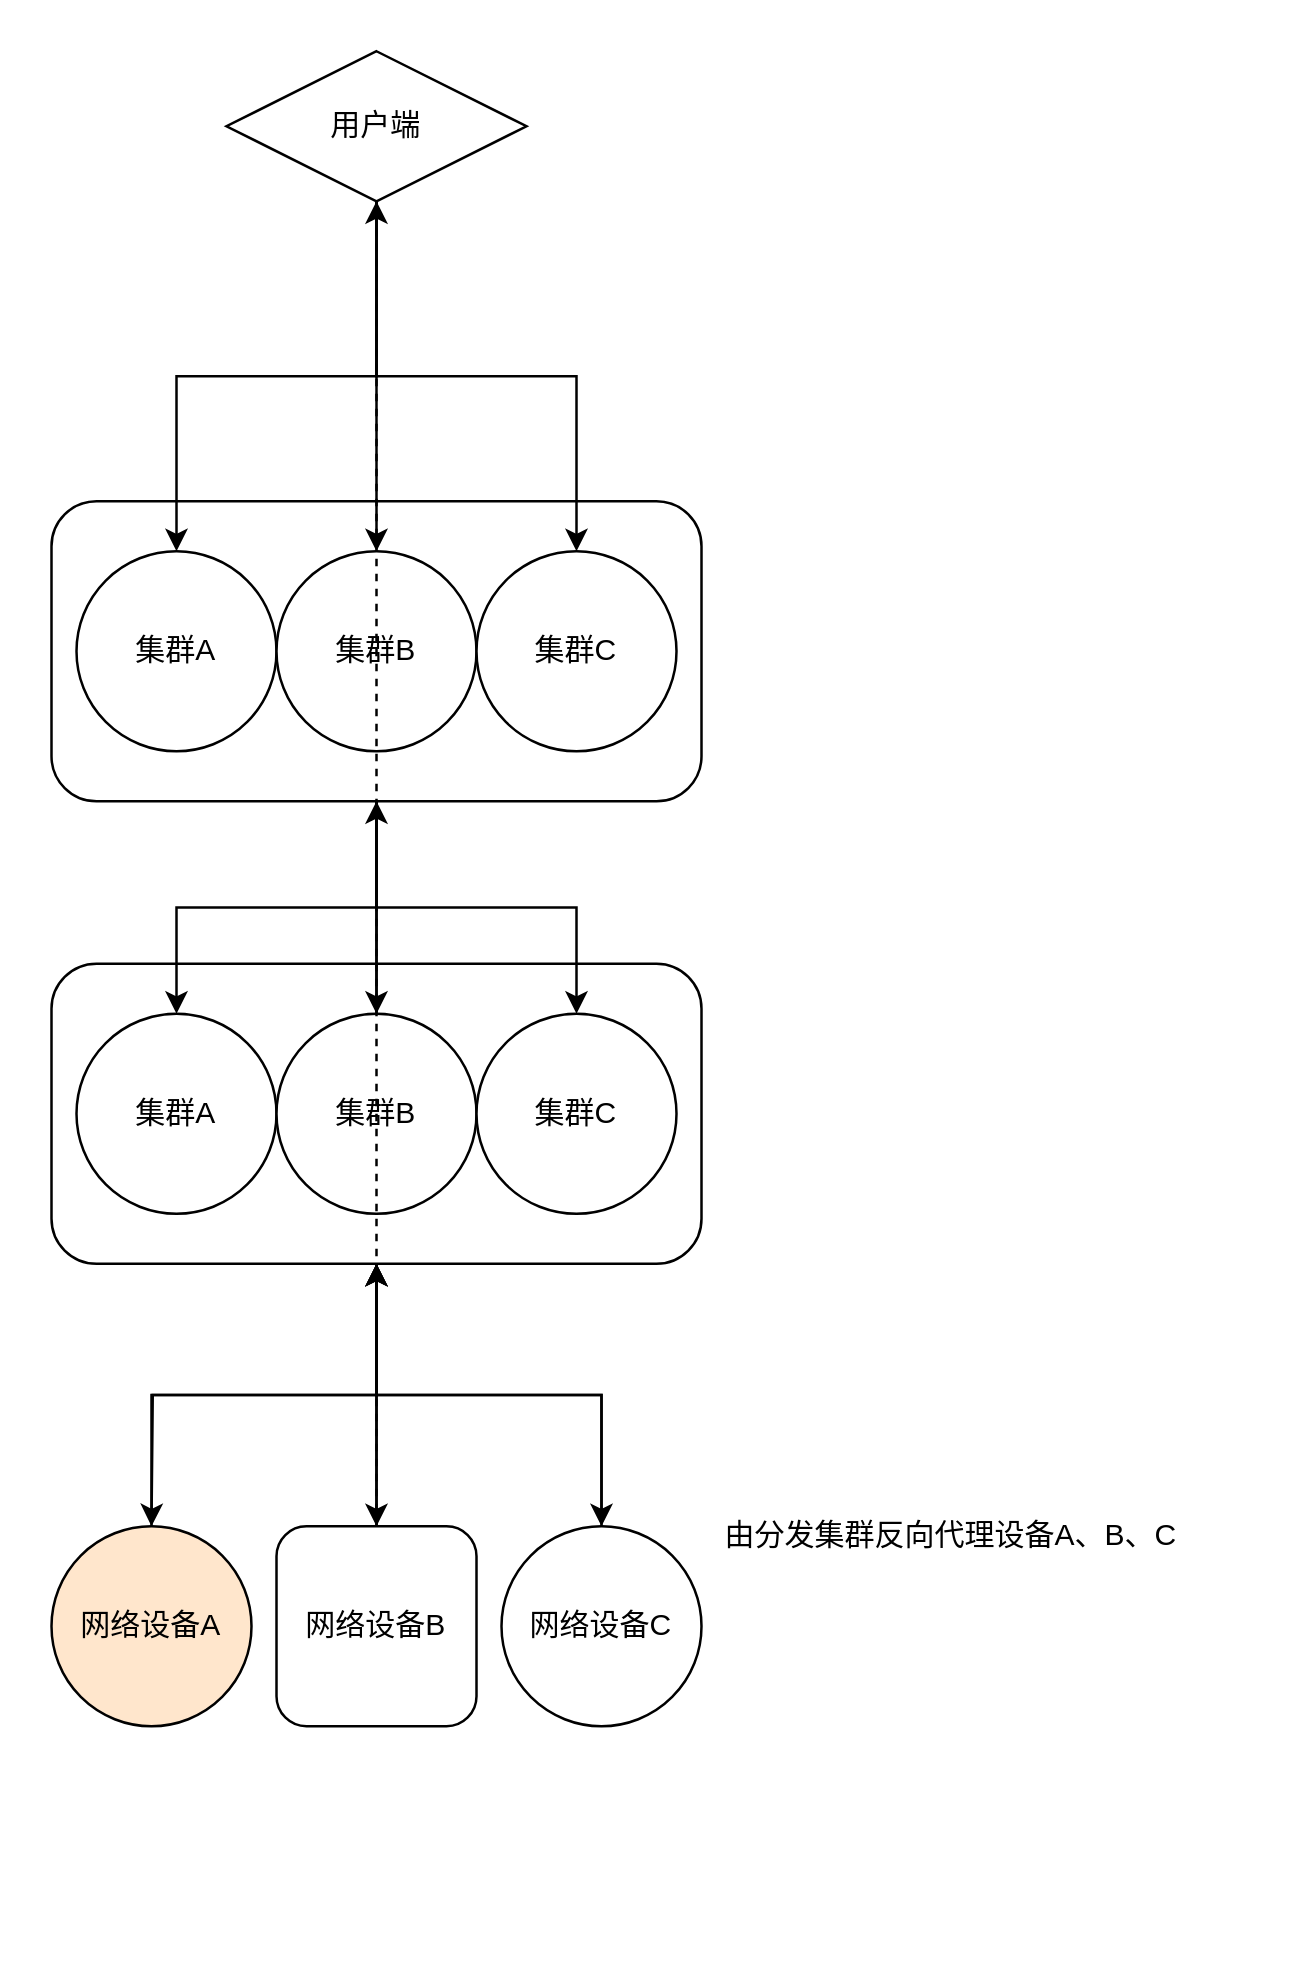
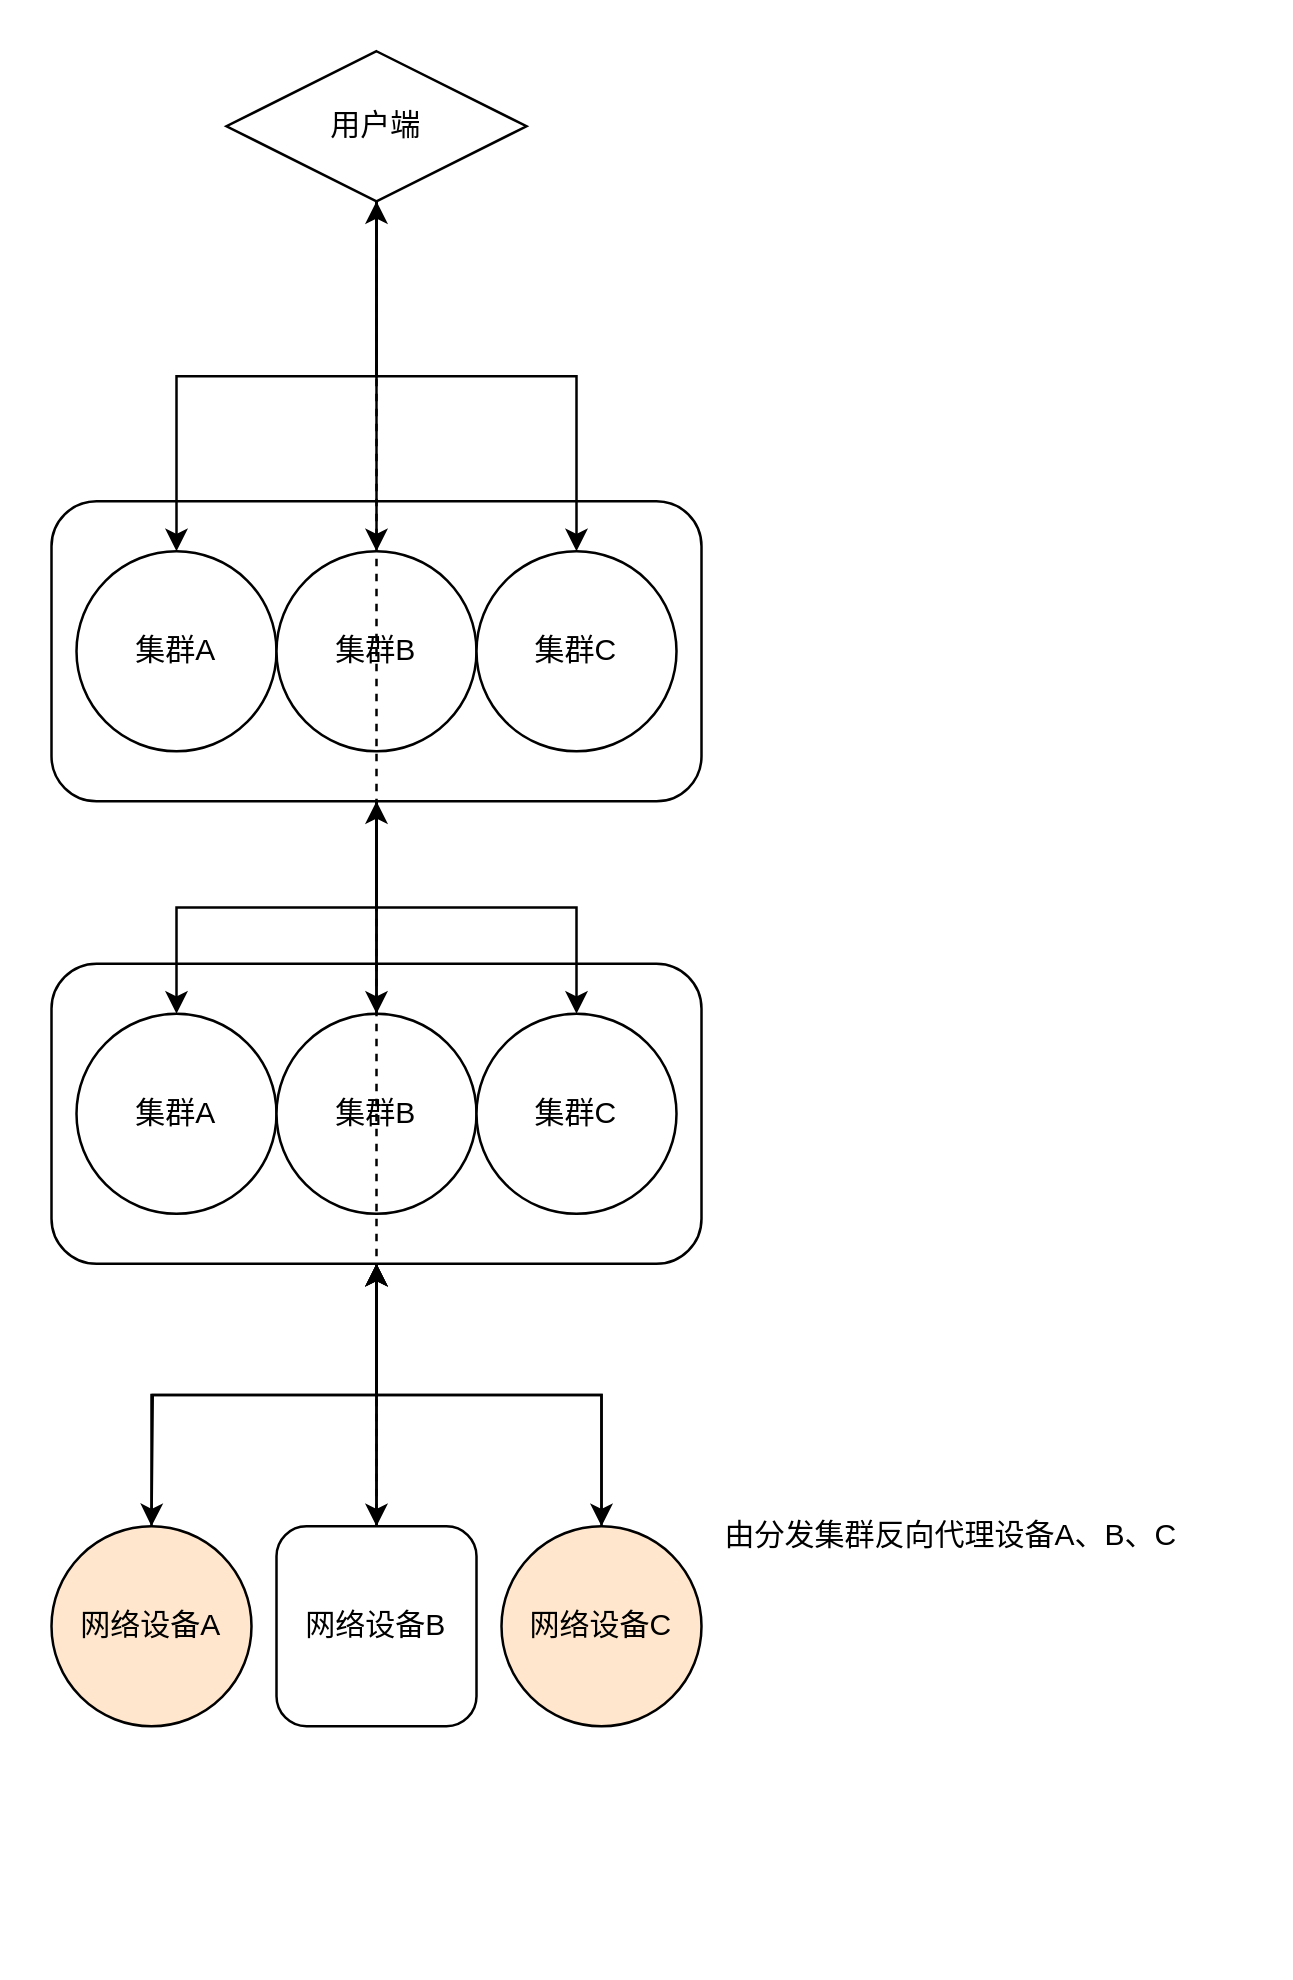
node "网络设备C": fillcolor #ffffff -> #ffe6cc
